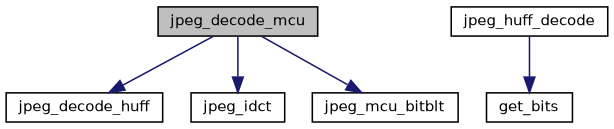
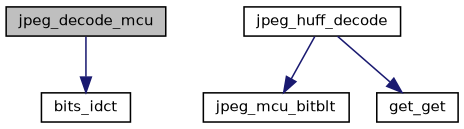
edge "jpeg_decode_mcu" -> "jpeg_mcu_bitblt": now "jpeg_huff_decode" -> "jpeg_mcu_bitblt"
node "jpeg_decode_huff": removed
node "jpeg_idct": label "jpeg_idct" -> "bits_idct"
node "get_bits": label "get_bits" -> "get_get"
